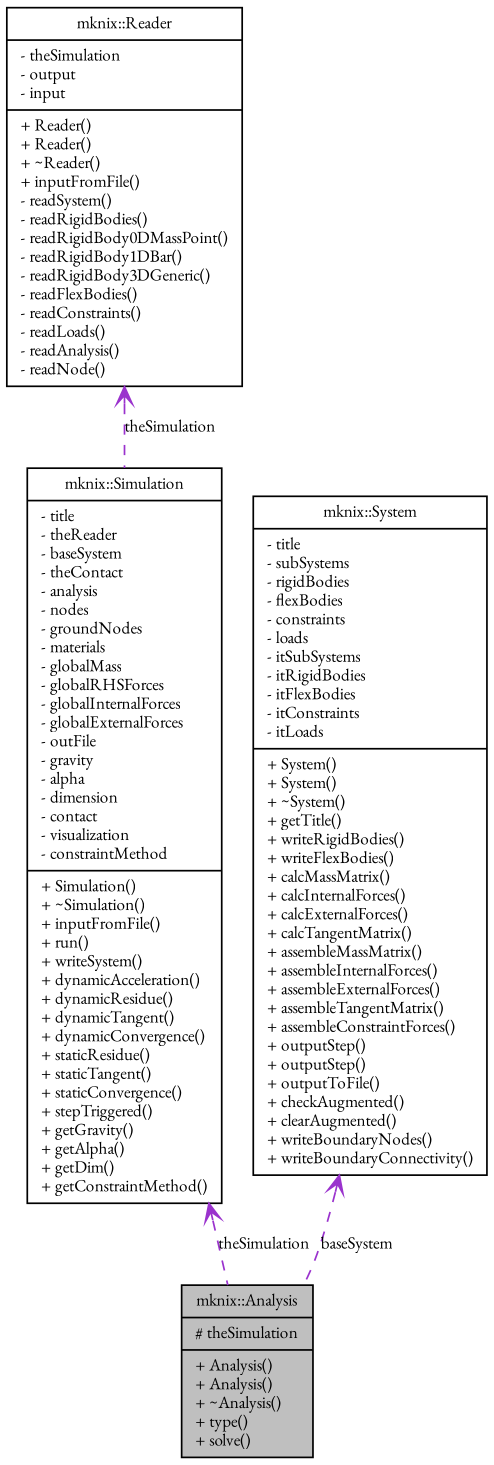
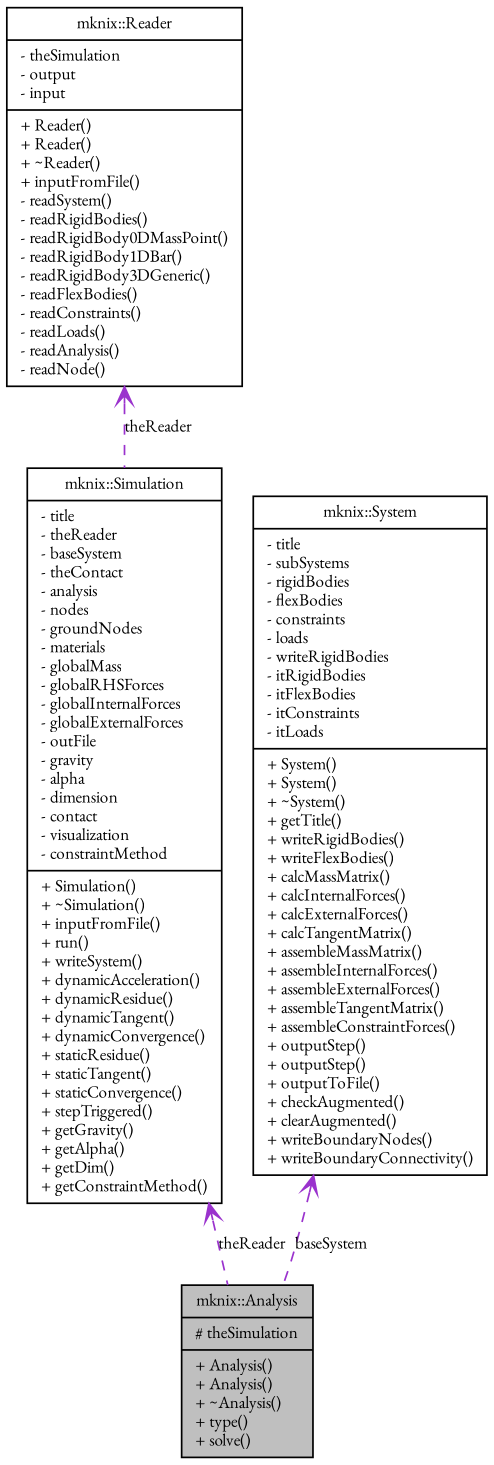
edge "mknix::Simulation" -> "mknix::Reader": label "theSimulation" -> "theReader"
node "mknix::System": text "- itSubSystems" -> "- writeRigidBodies"
edge "mknix::Analysis" -> "mknix::Simulation": label "theSimulation" -> "theReader"
